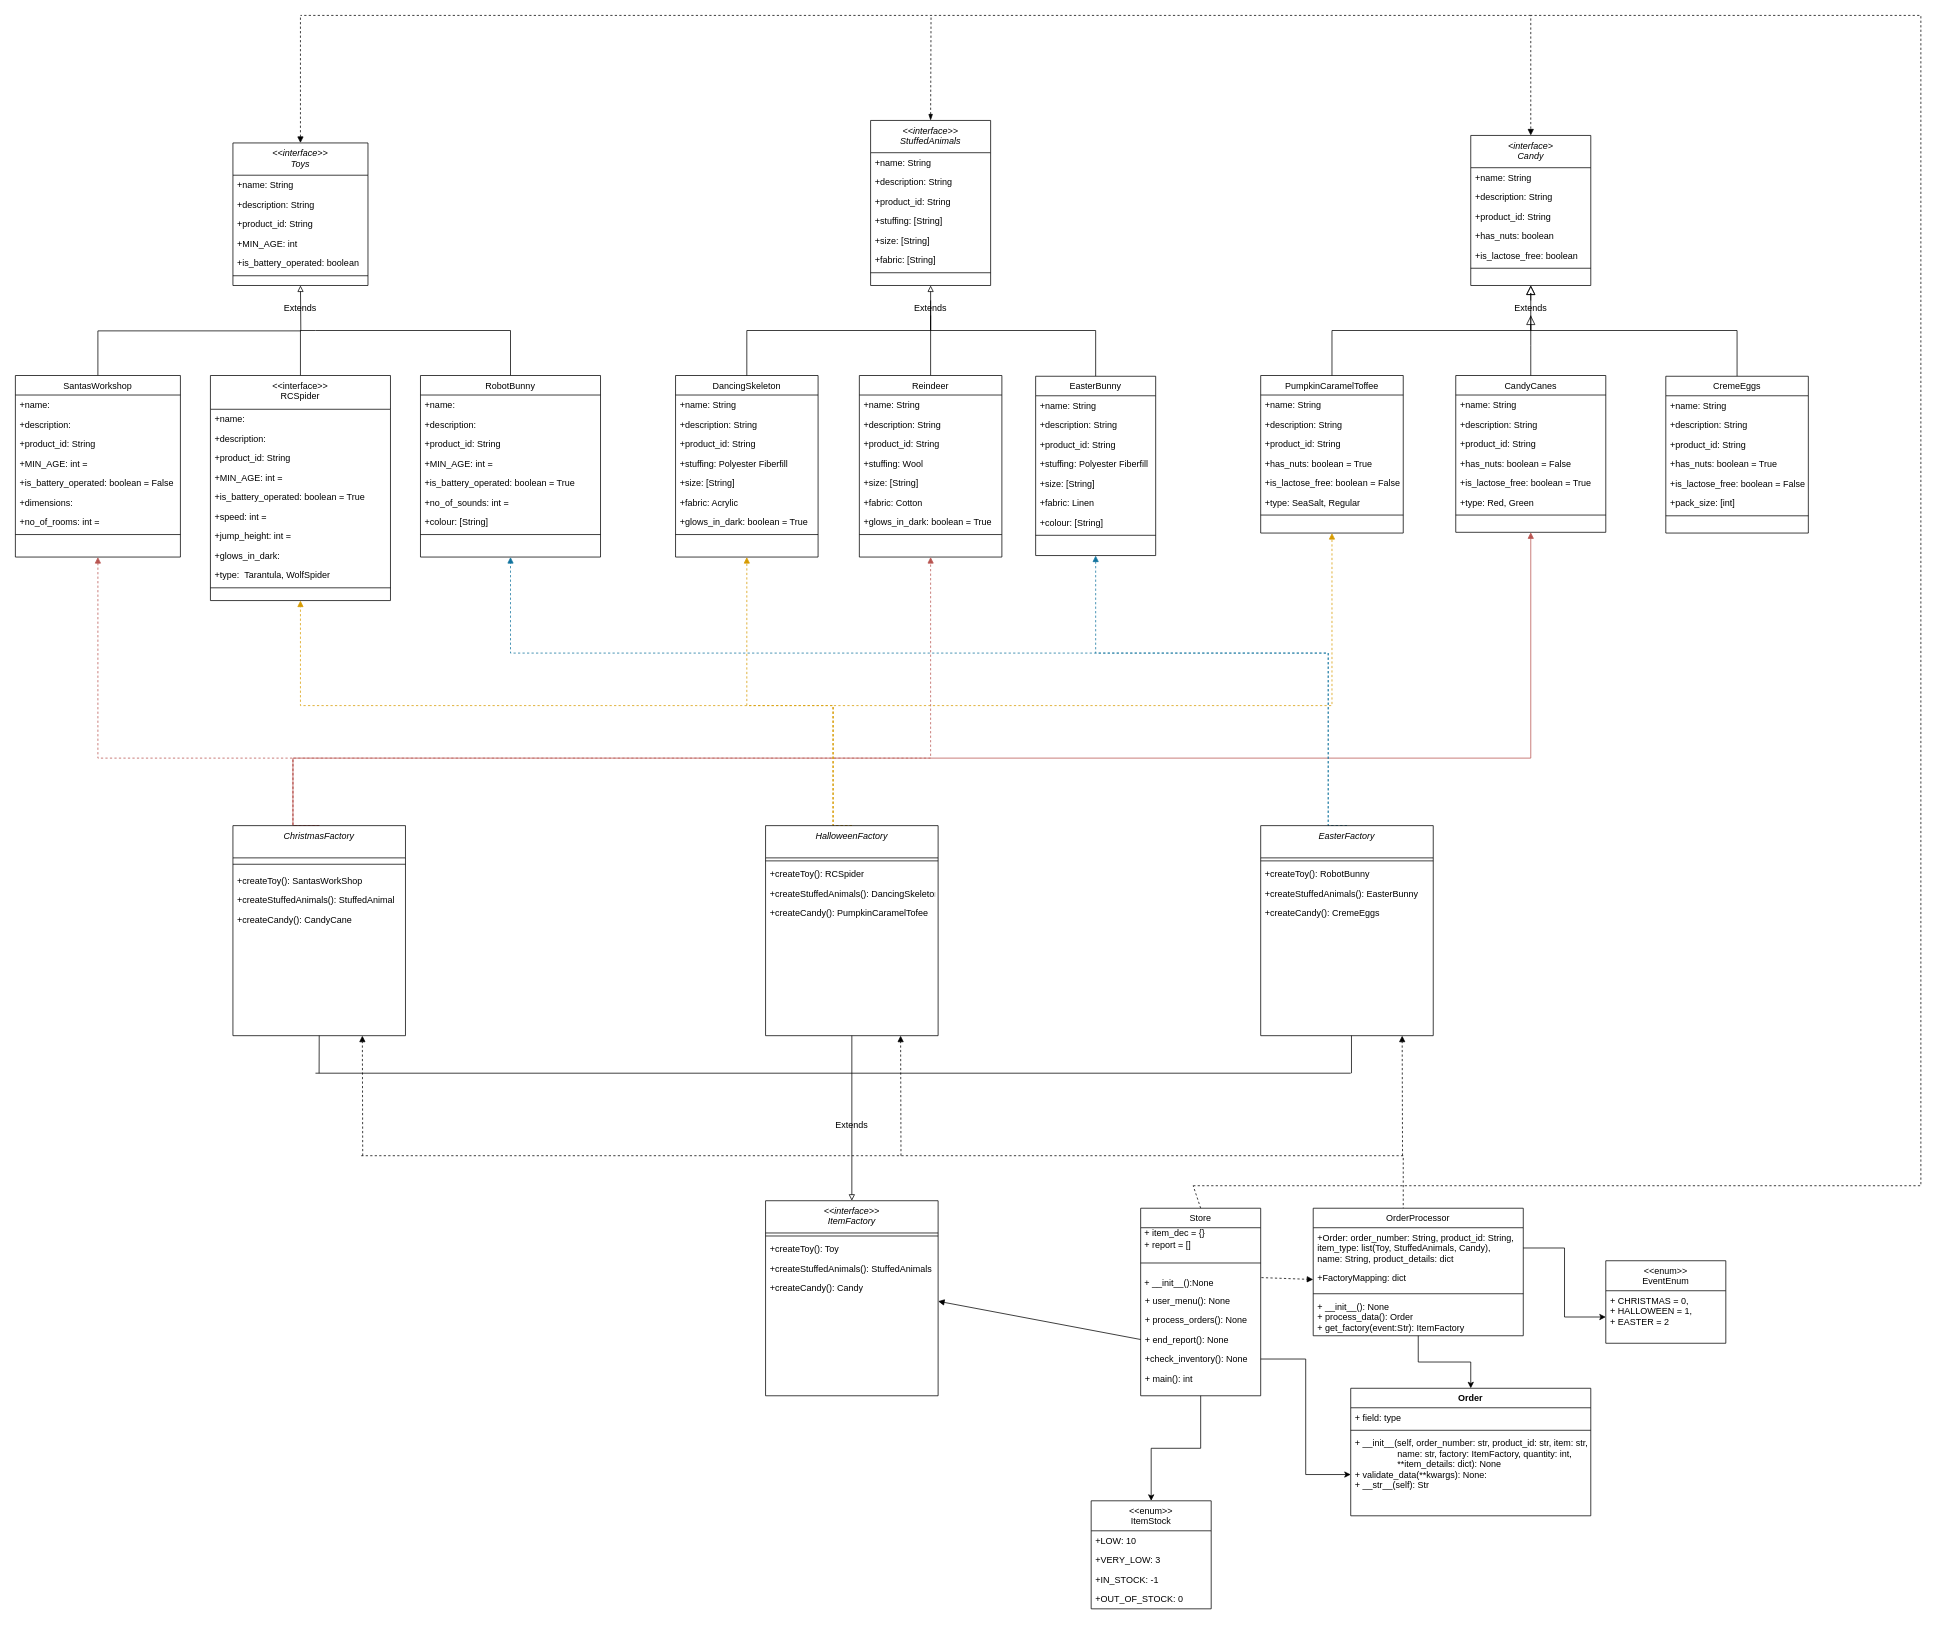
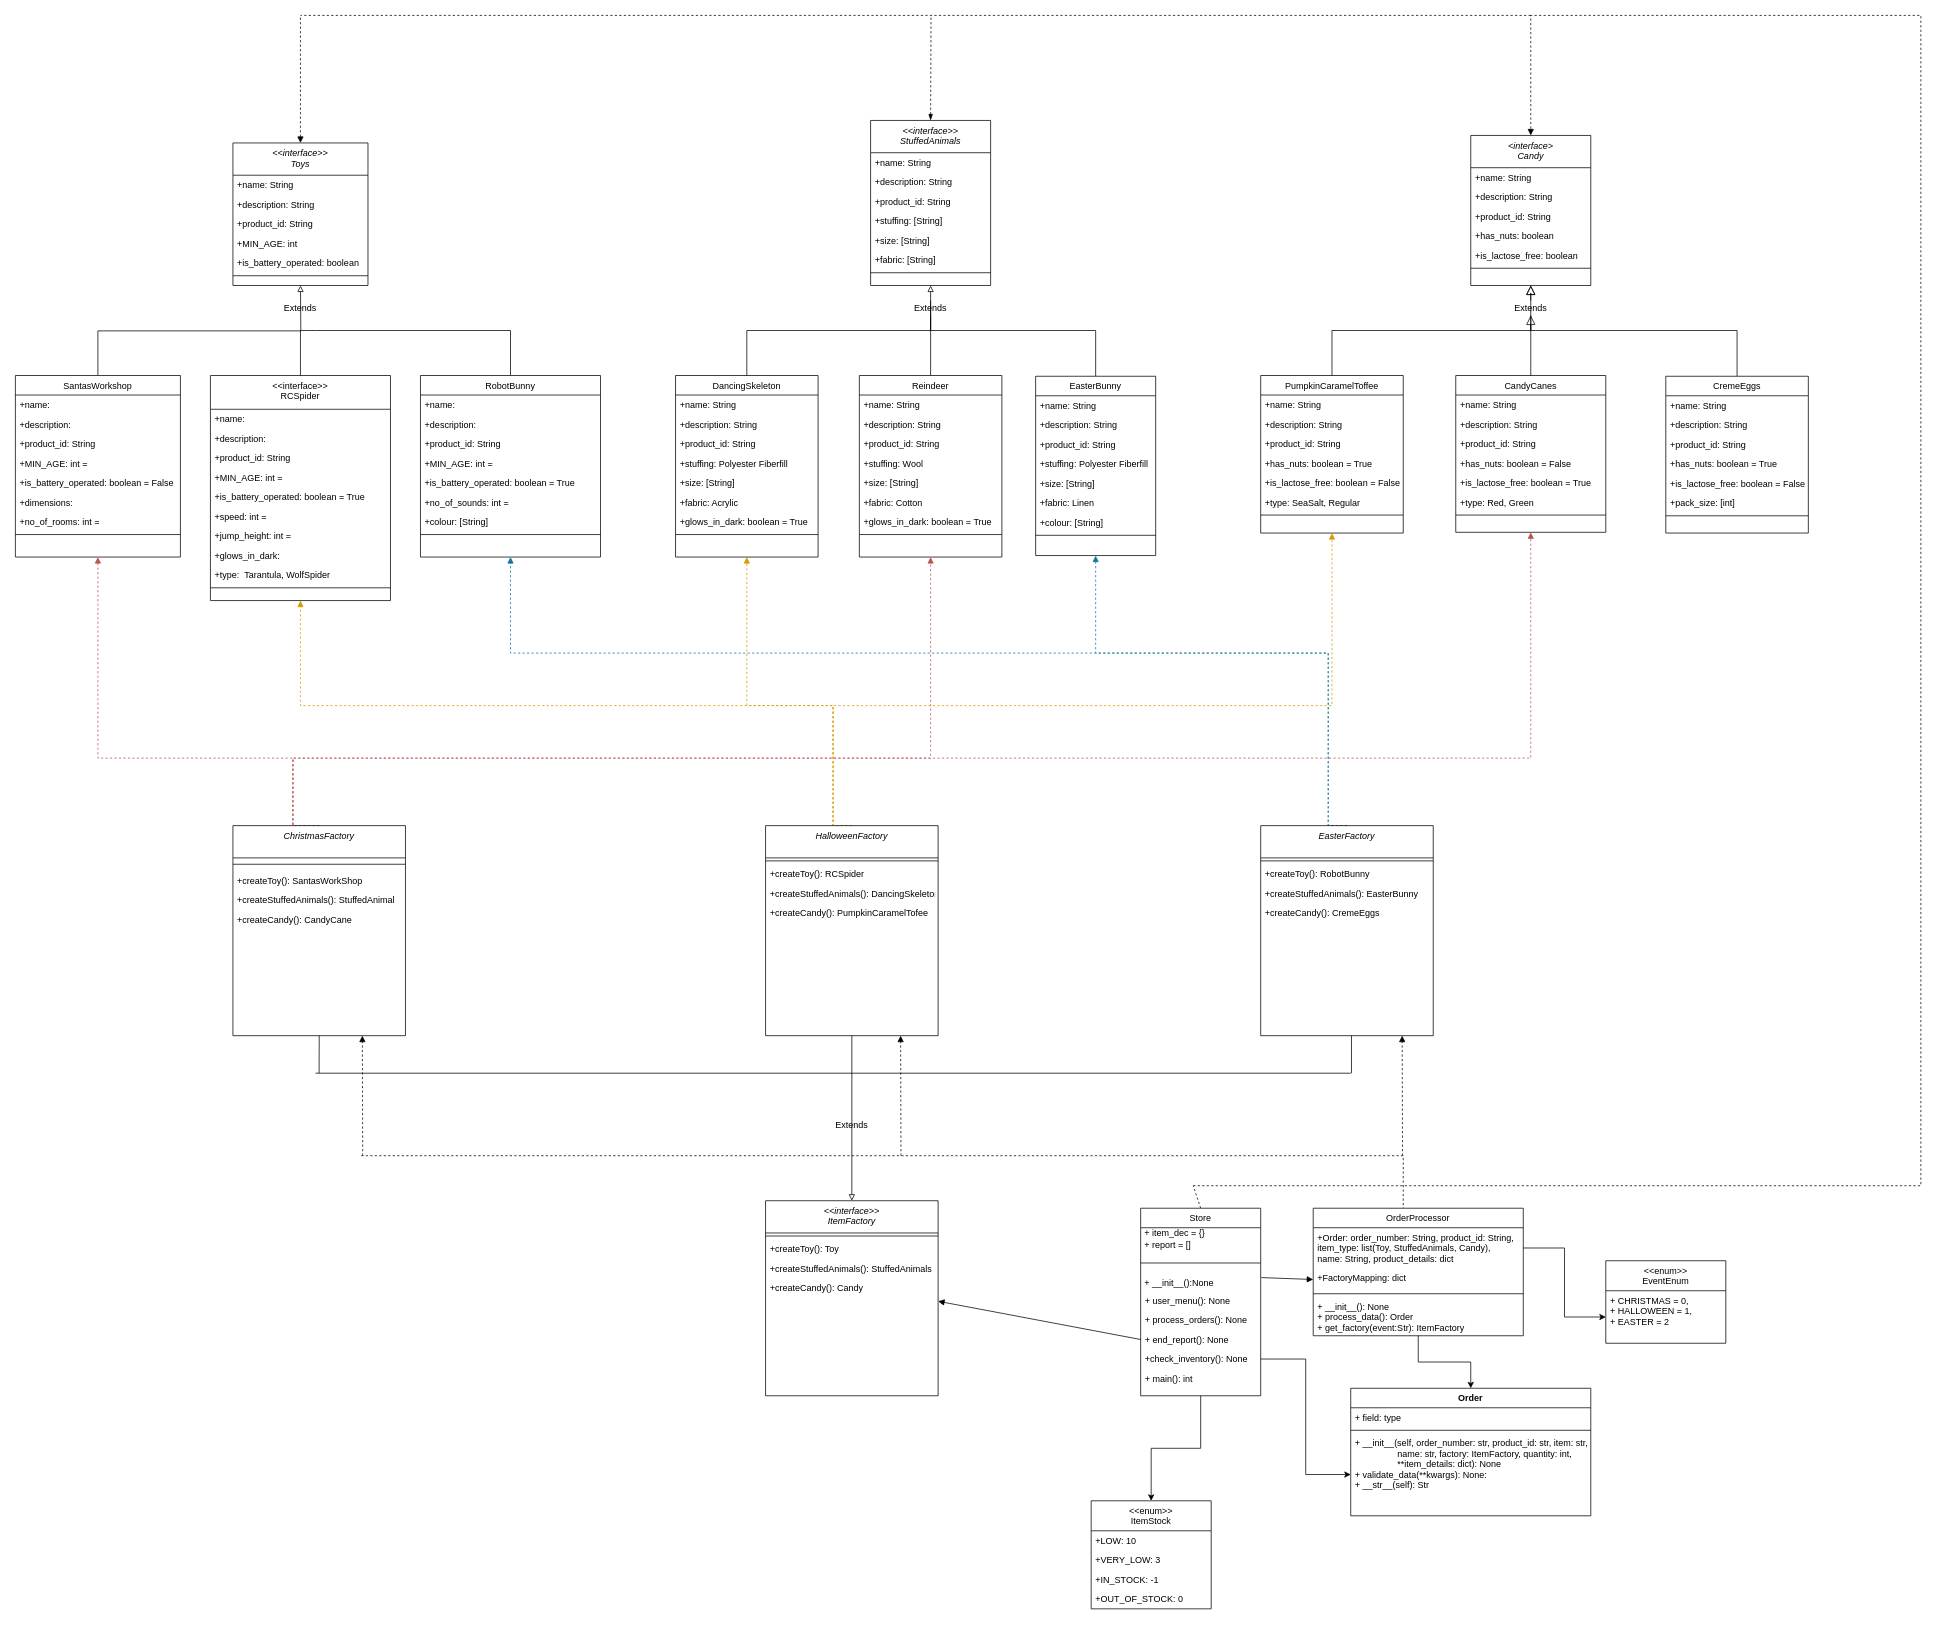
edge "ChristmasFactory" -> "CandyCanes": style solid -> dashed
edge "+ __init__():None" -> "+FactoryMapping: dict": style dashed -> solid
